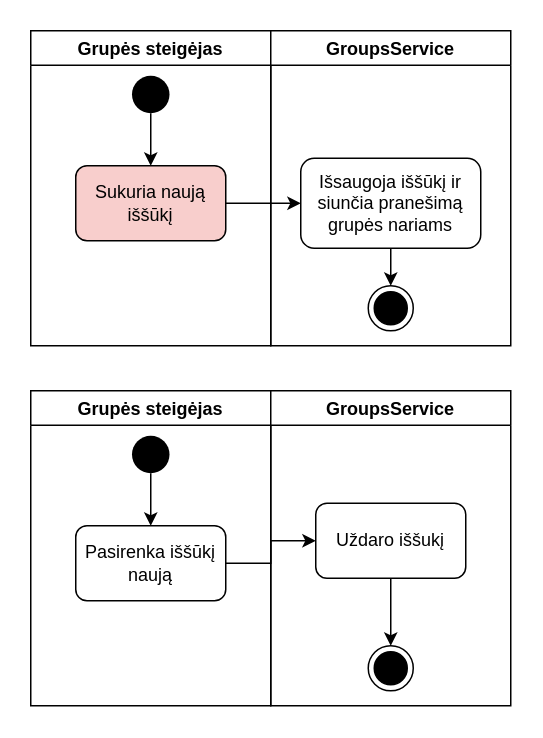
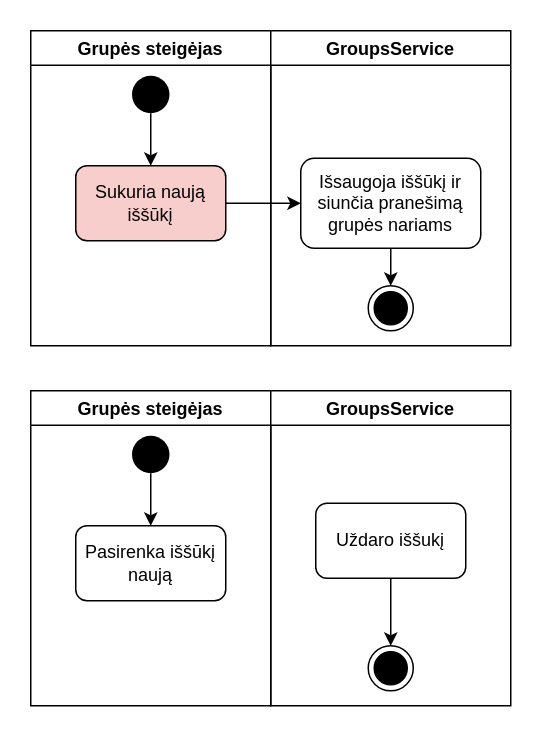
edge "Pasirenka iššūkį naują" -> "Uždaro iššukį": removed
